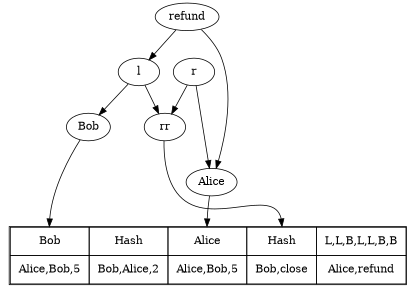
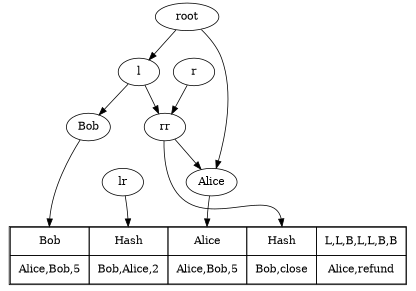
node "refund": label "refund" -> "root"
edge "r" -> "Alice": now "rr" -> "Alice"
node "lr": added
